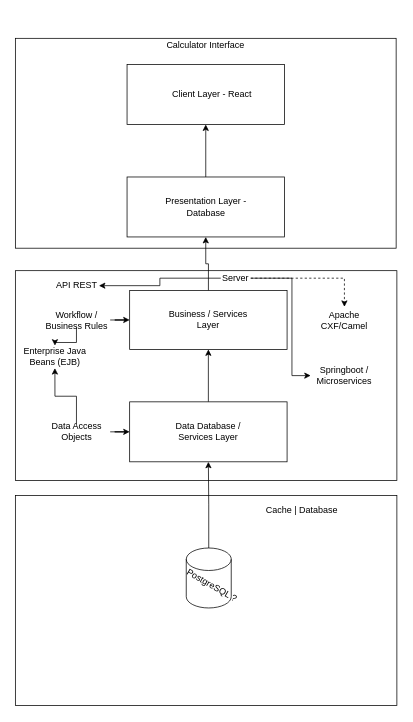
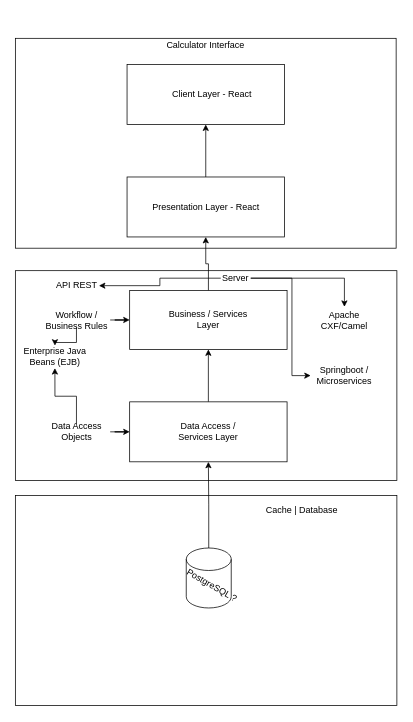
node "Presentation Layer - Database": label "Presentation Layer - Database" -> "Presentation Layer - React"
edge "Server" -> "Apache CXF/Camel": style dashed -> solid
node "Data Database / Services Layer": label "Data Database / Services Layer" -> "Data Access / Services Layer"
